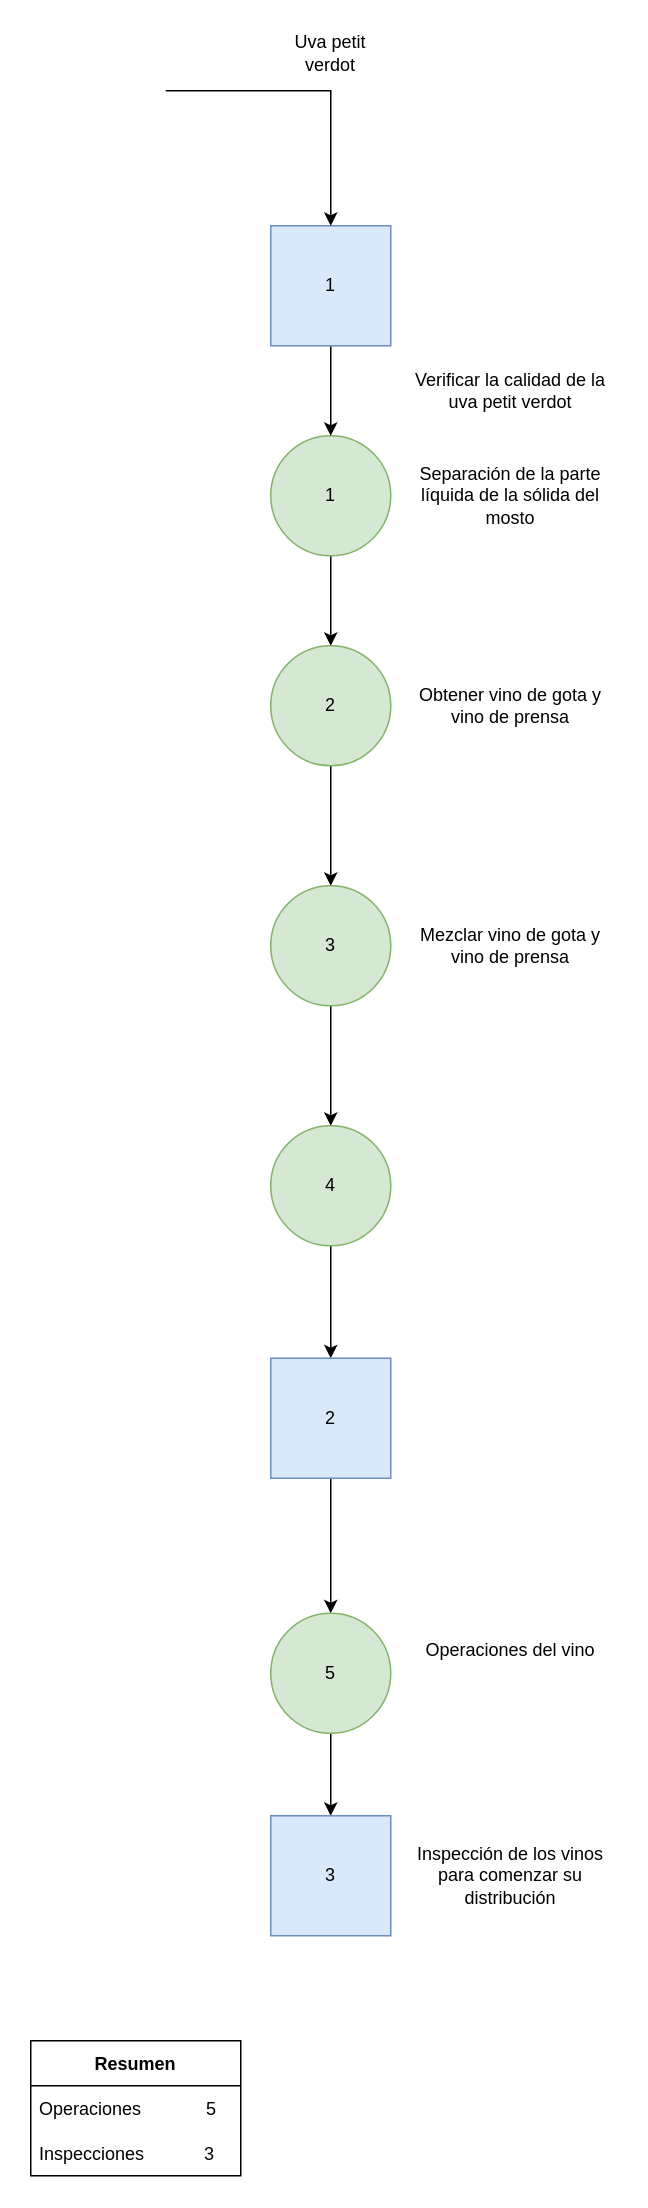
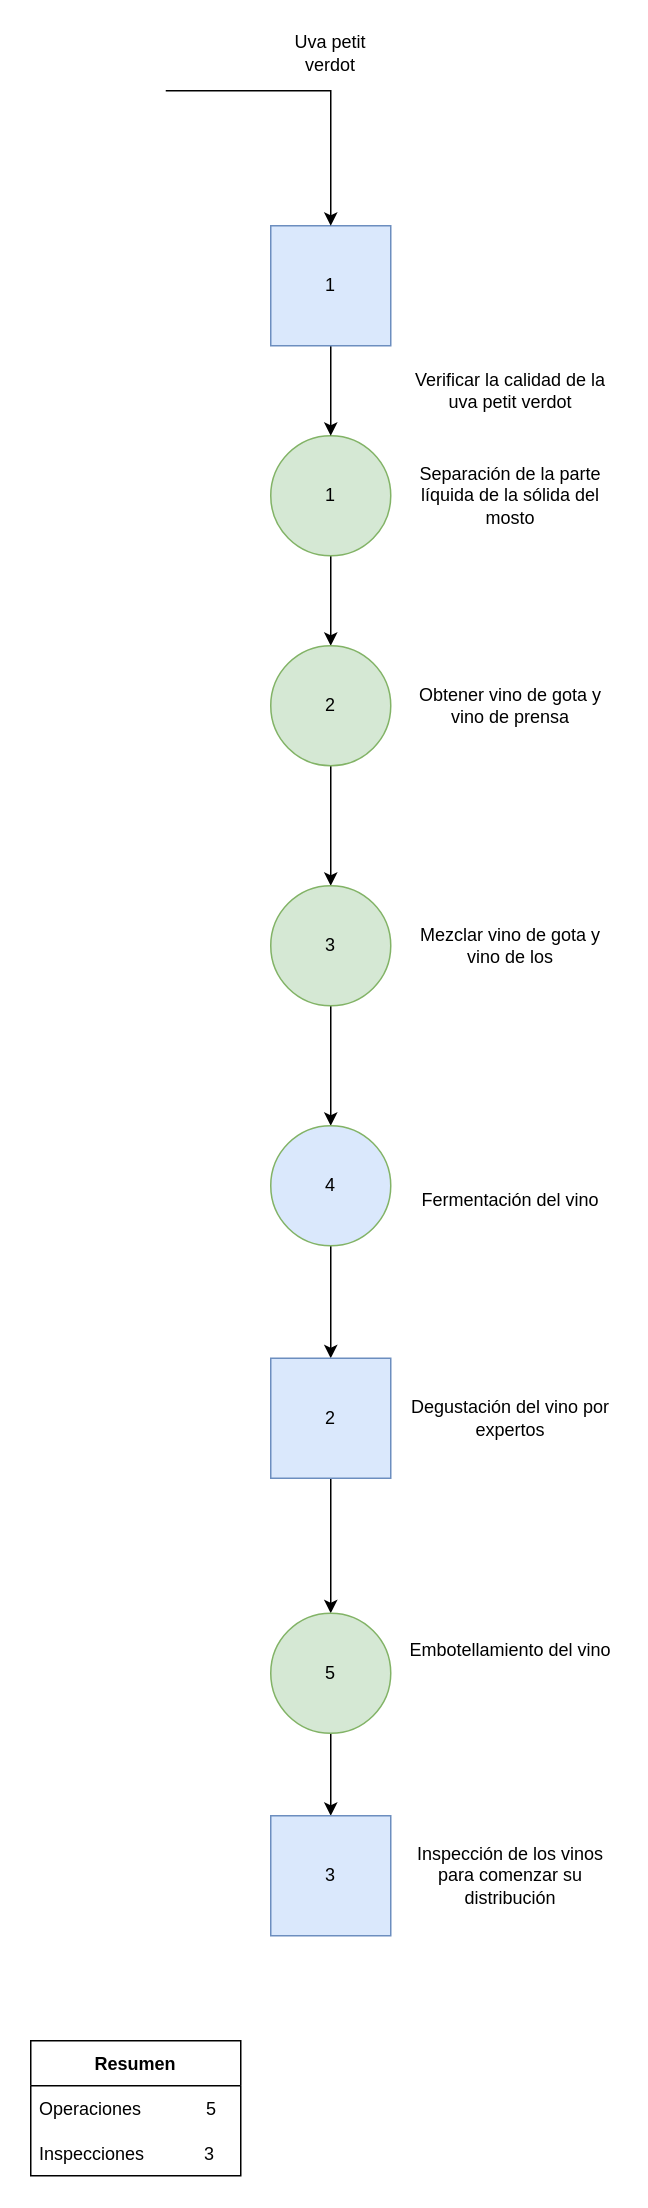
node "Mezclar vino de gota y vino de prensa": label "Mezclar vino de gota y vino de prensa" -> "Mezclar vino de gota y vino de los"
node "4": fillcolor #d5e8d4 -> #dae8fc
node "Fermentación del vino": added
node "Degustación del vino por expertos": added
node "Operaciones del vino": label "Operaciones del vino" -> "Embotellamiento del vino"
